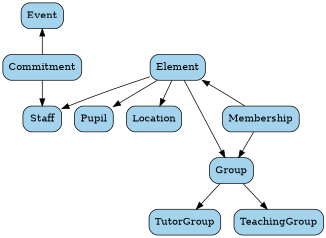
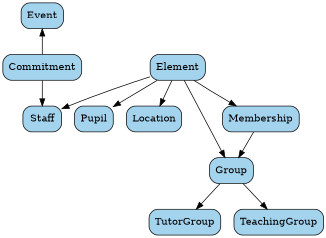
edge "Membership" -> "Element": reversed
